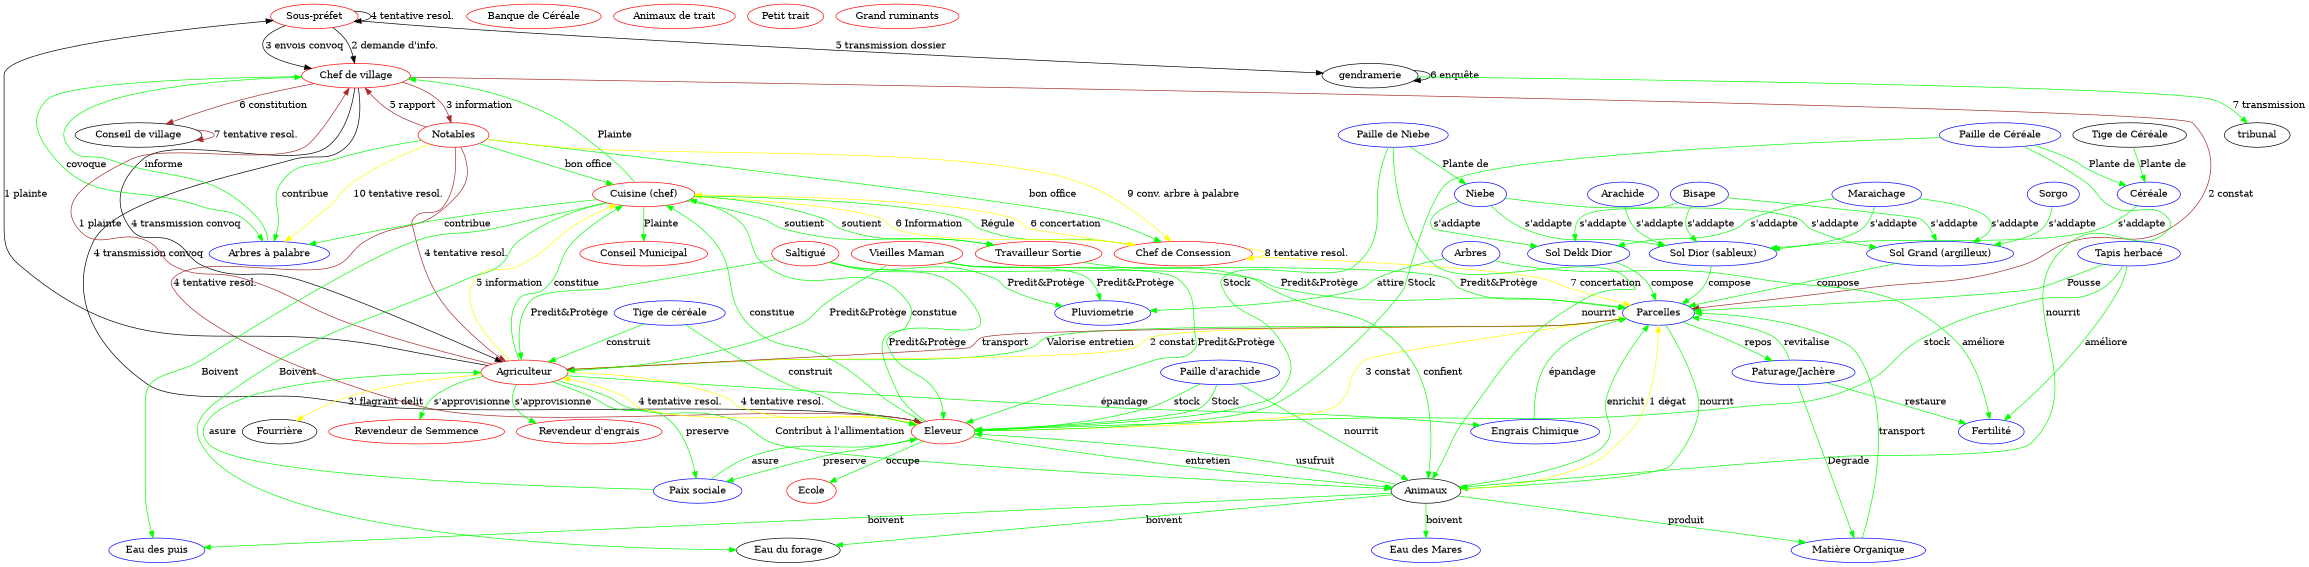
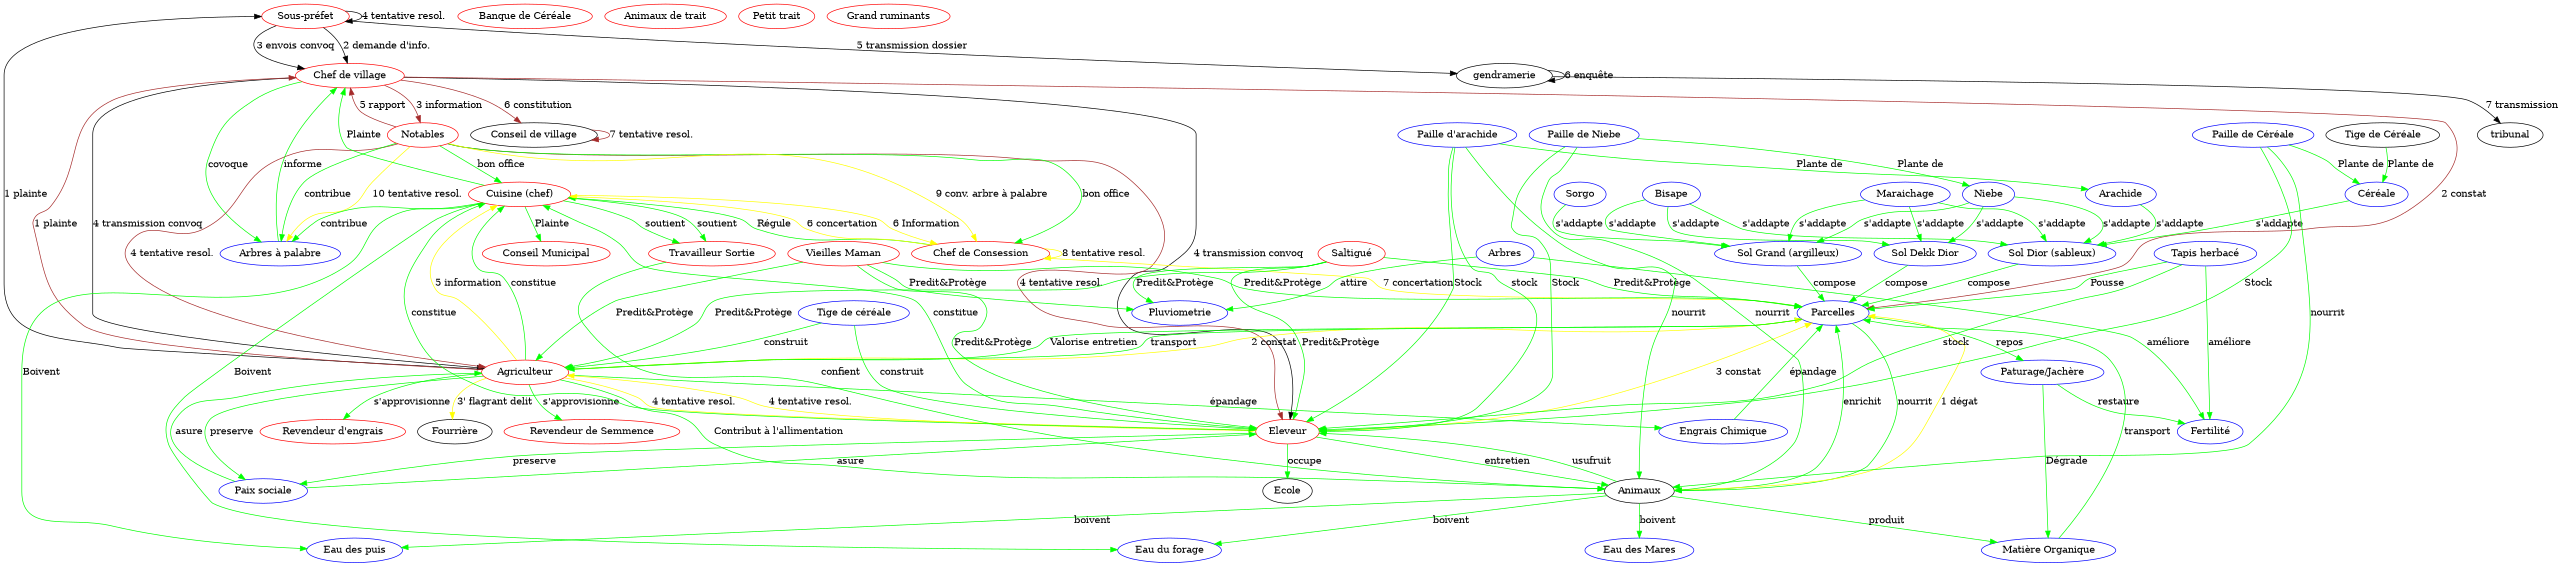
edge "gendramerie" -> "tribunal": color green -> black
edge "Paille d'arachide" -> "Arachide": added, label "Plante de"
edge "Paturage/Jachère" -> "Parcelles": removed, label "revitalise"
edge "Parcelles" -> "Agriculteur": color brown -> green
node "Ecole": color red -> black
node "Eau du forage": color black -> blue
